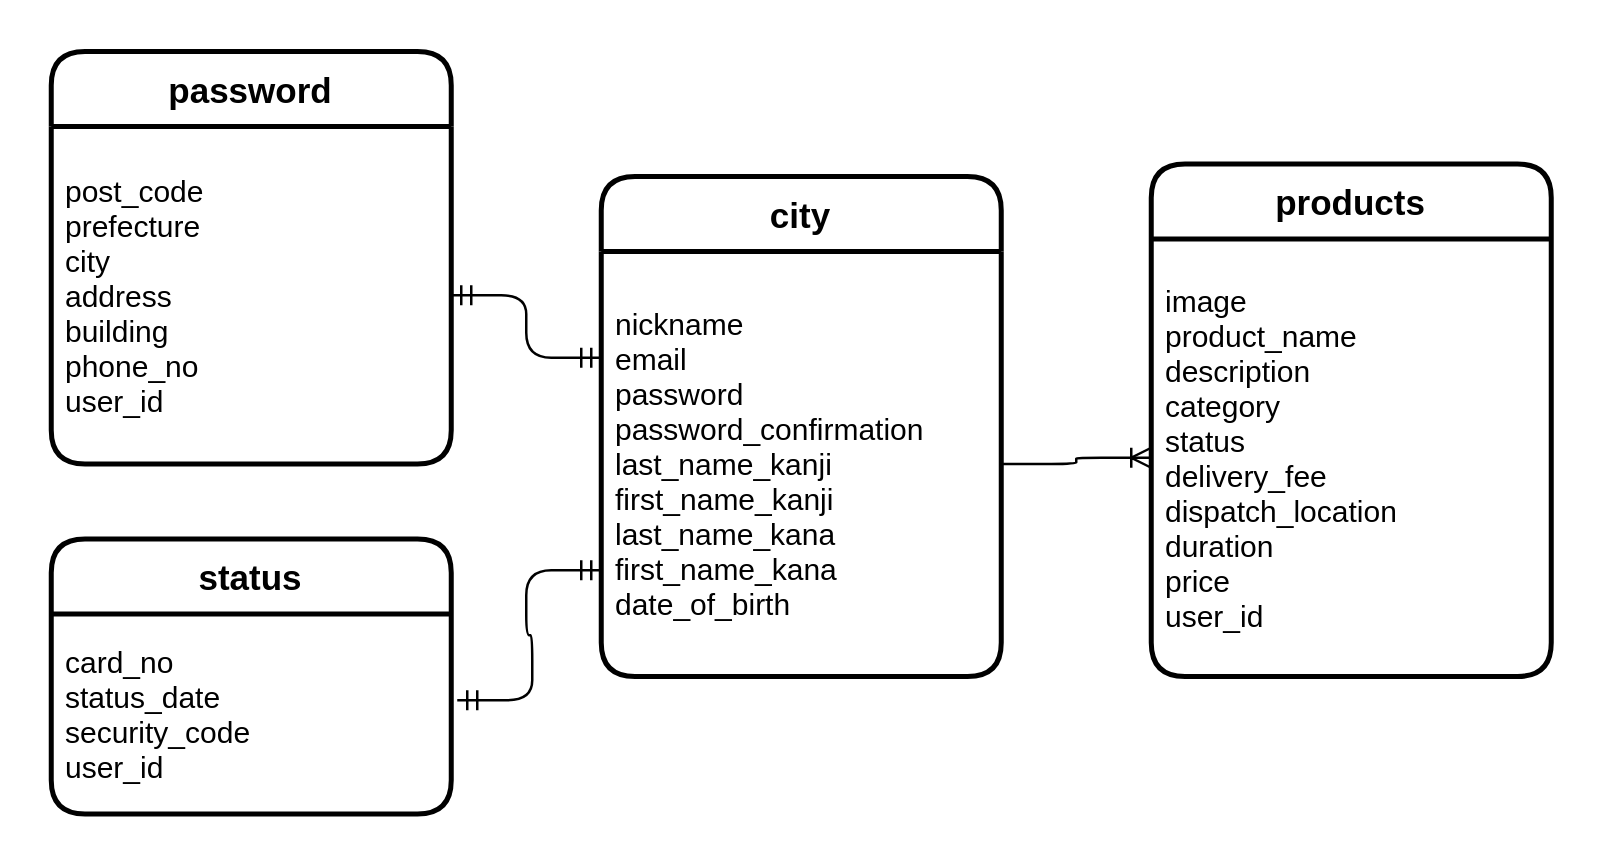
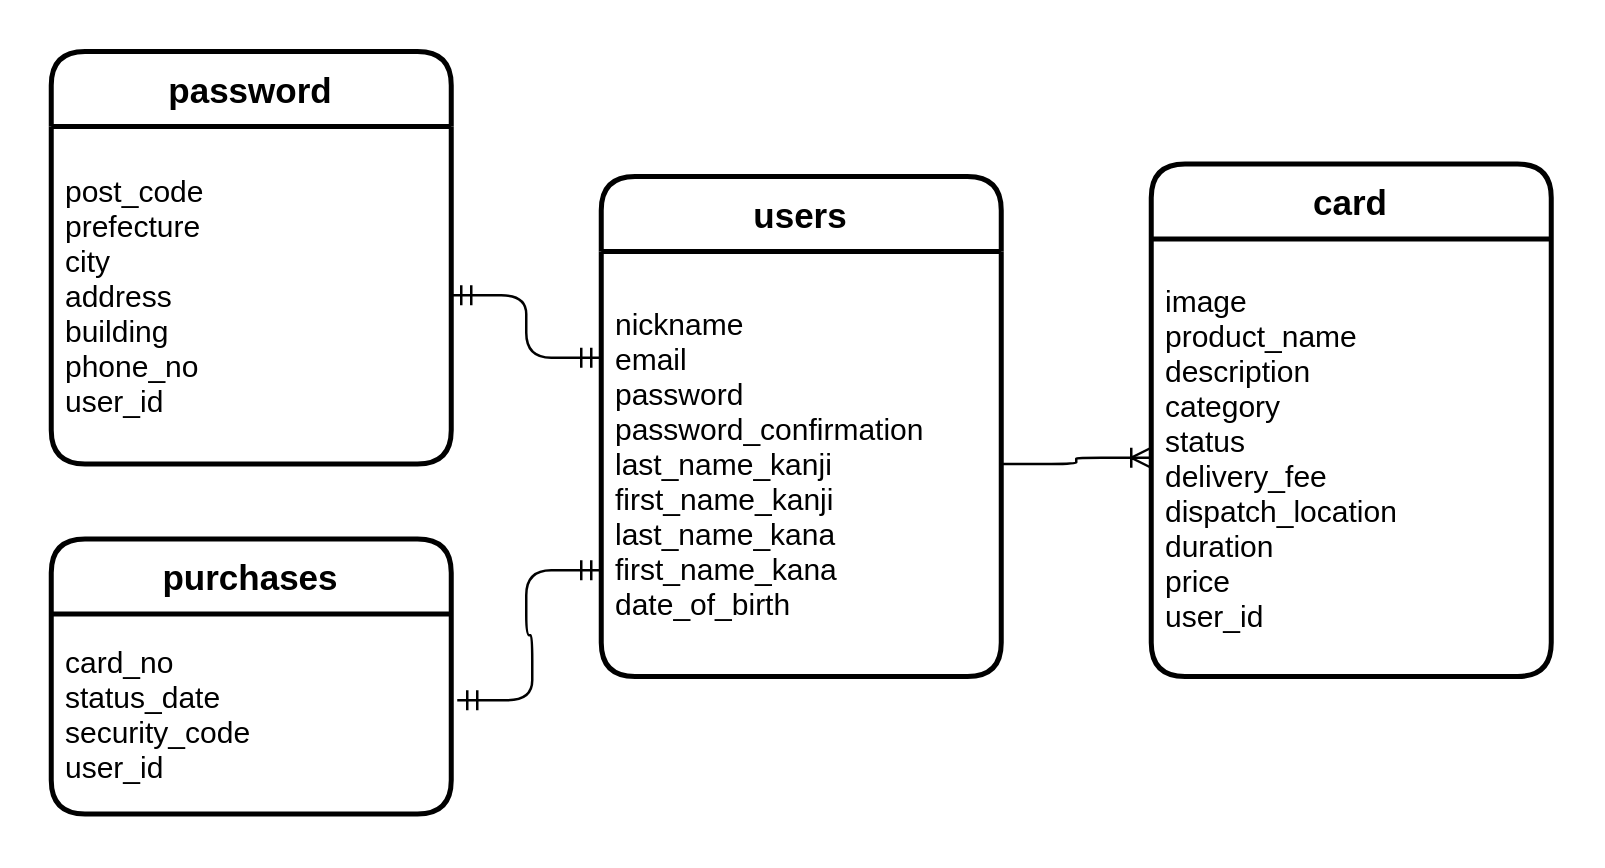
node "products": label "products" -> "card"
node "city": label "city" -> "users"
node "status": label "status" -> "purchases"
